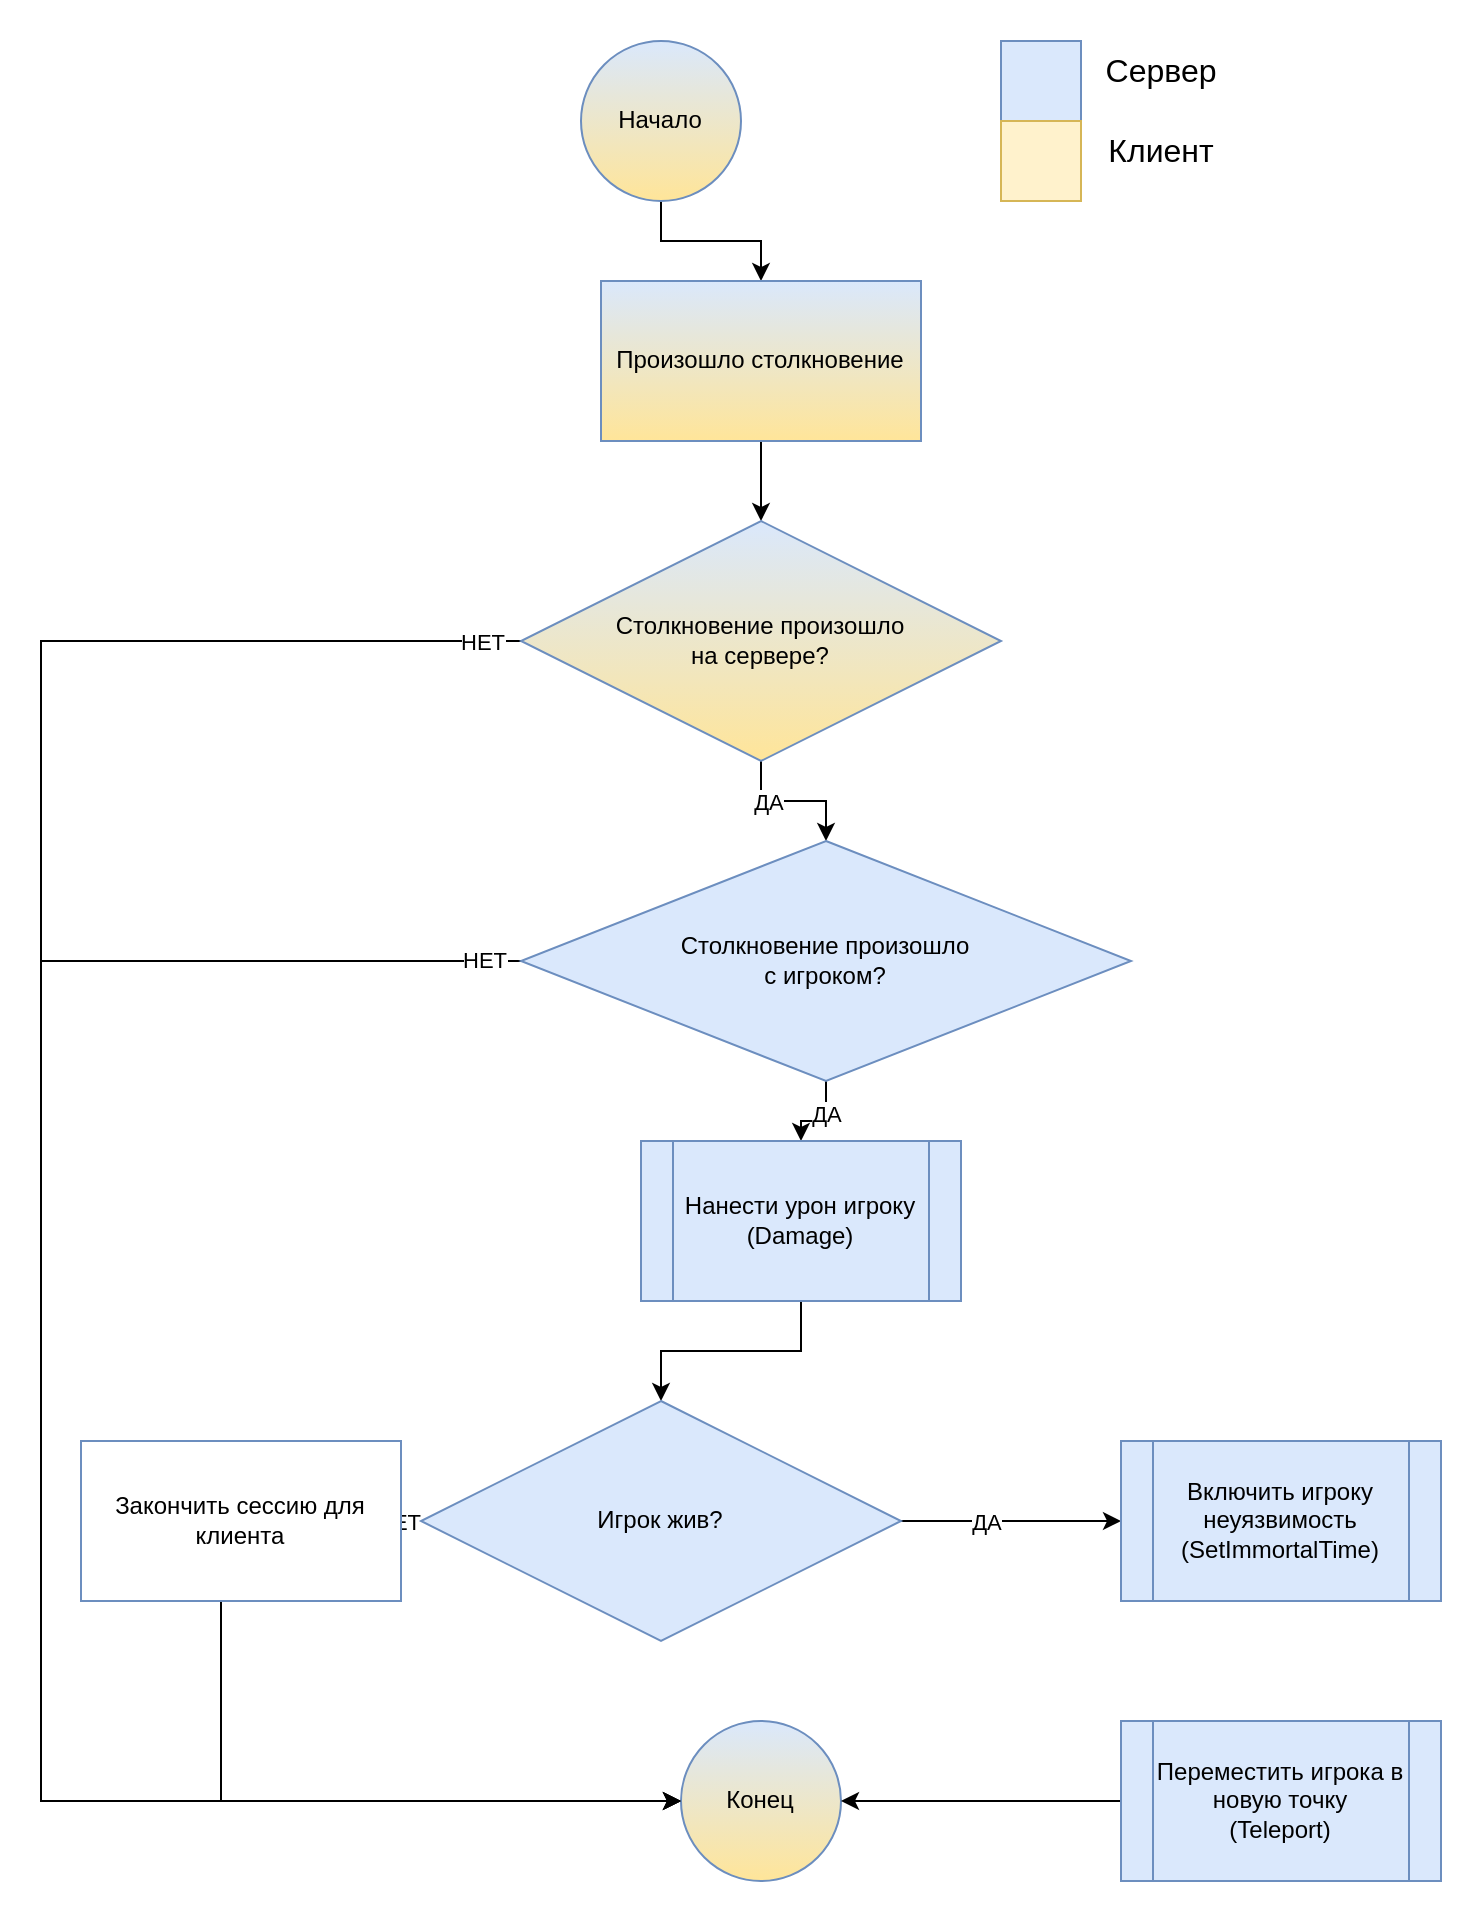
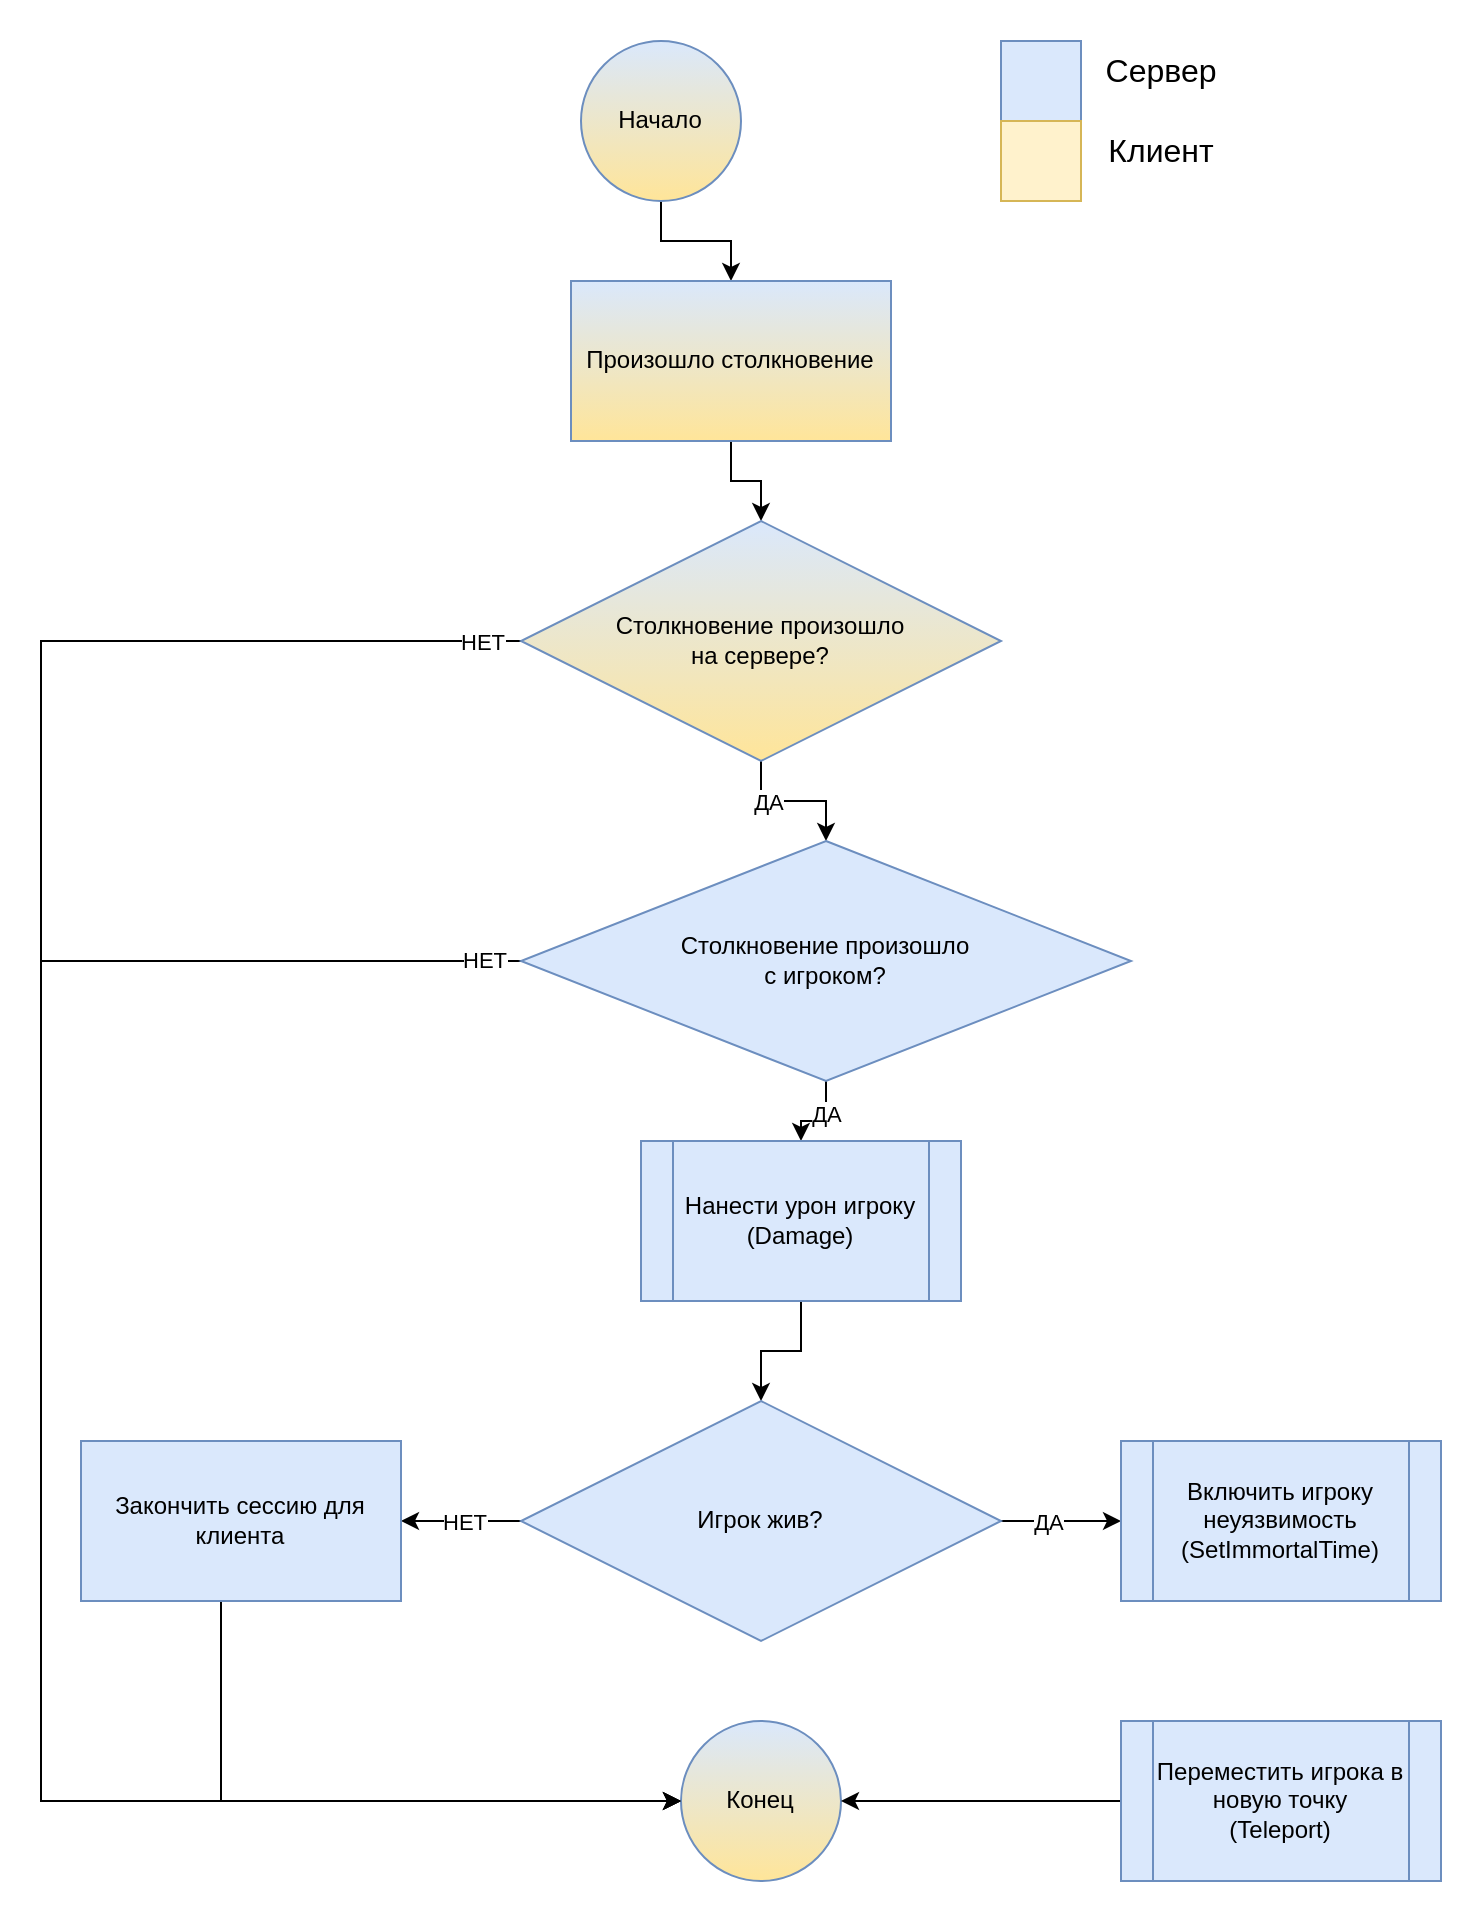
node "Произошло столкновение": moved (761, 361) -> (731, 361)
node "Закончить сессию для клиента": fillcolor #ffffff -> #dae8fc
node "Игрок жив?": moved (661, 1521) -> (761, 1521)
